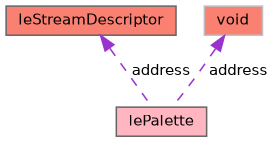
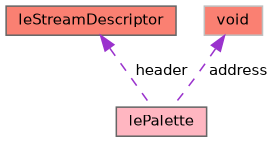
edge "lePalette" -> "leStreamDescriptor": label " address" -> " header"
